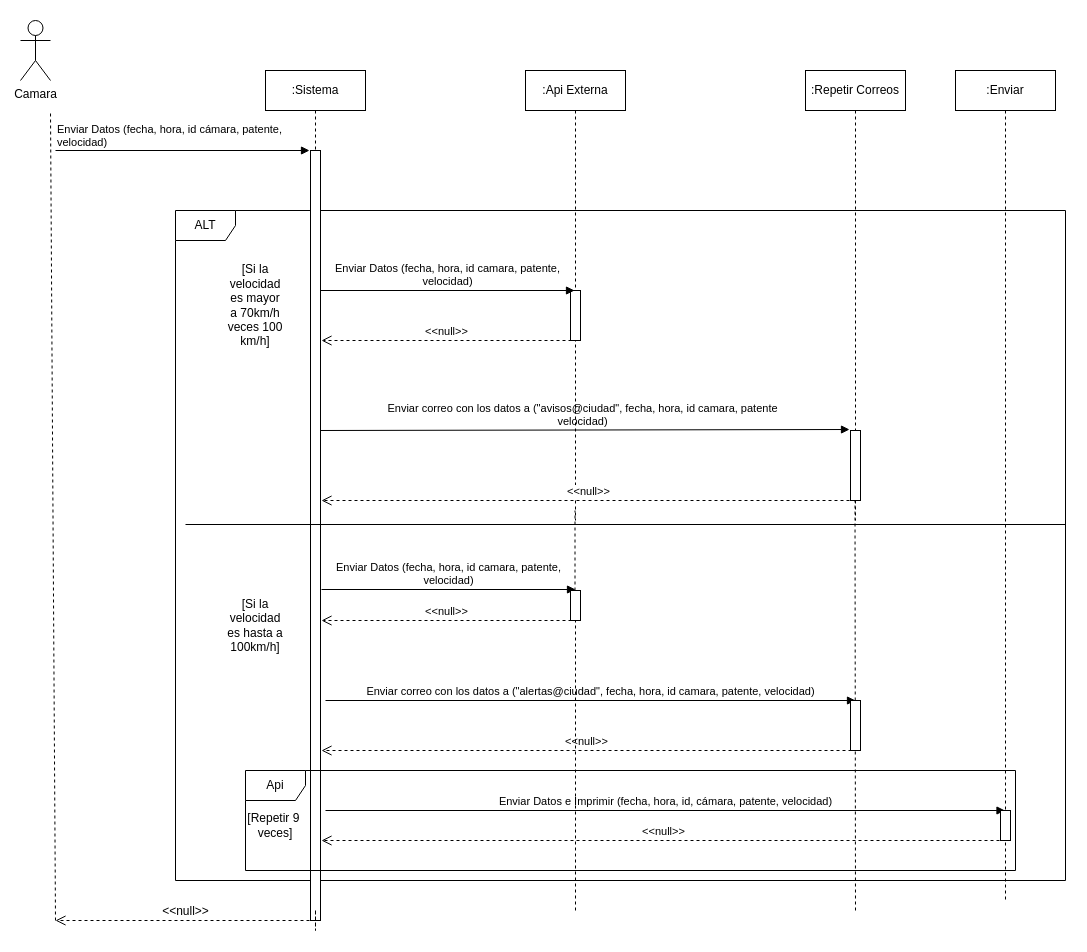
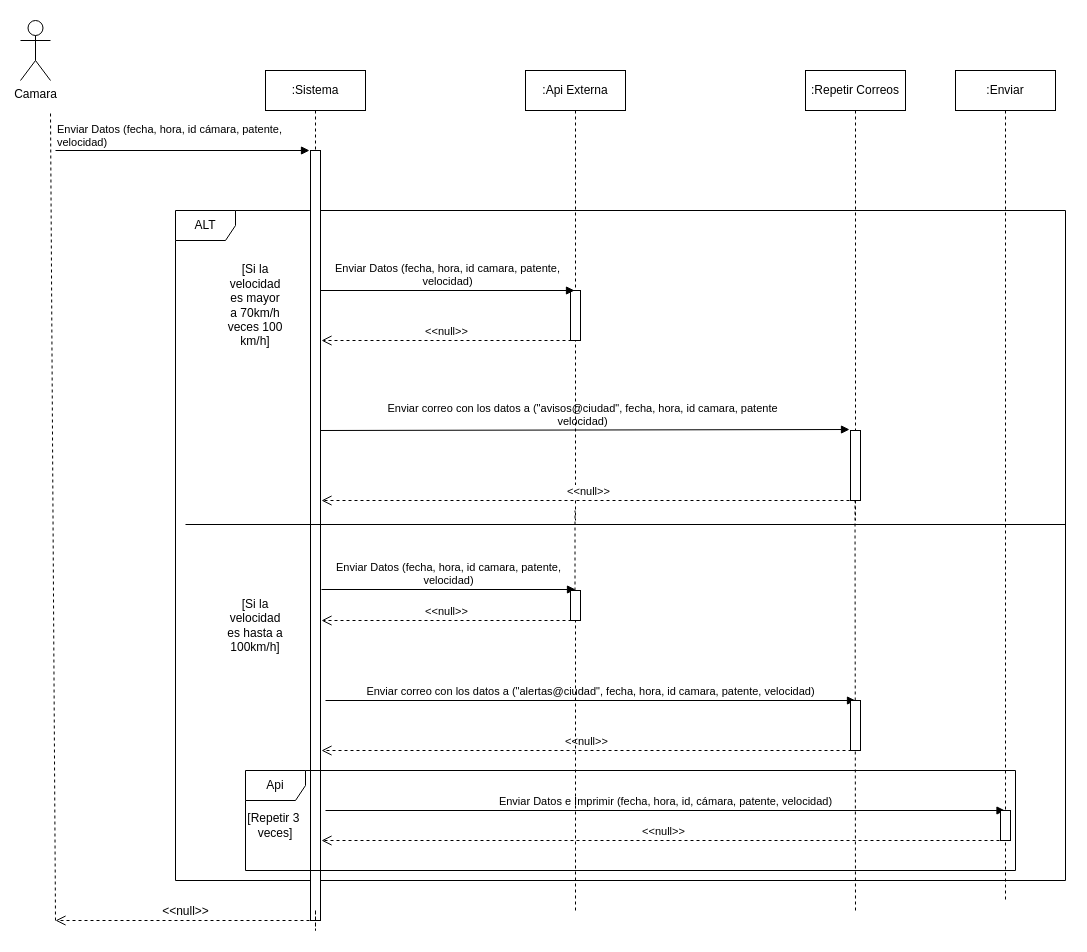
node "[Repetir 9 veces]": label "[Repetir 9 veces]" -> "[Repetir 3 veces]"
